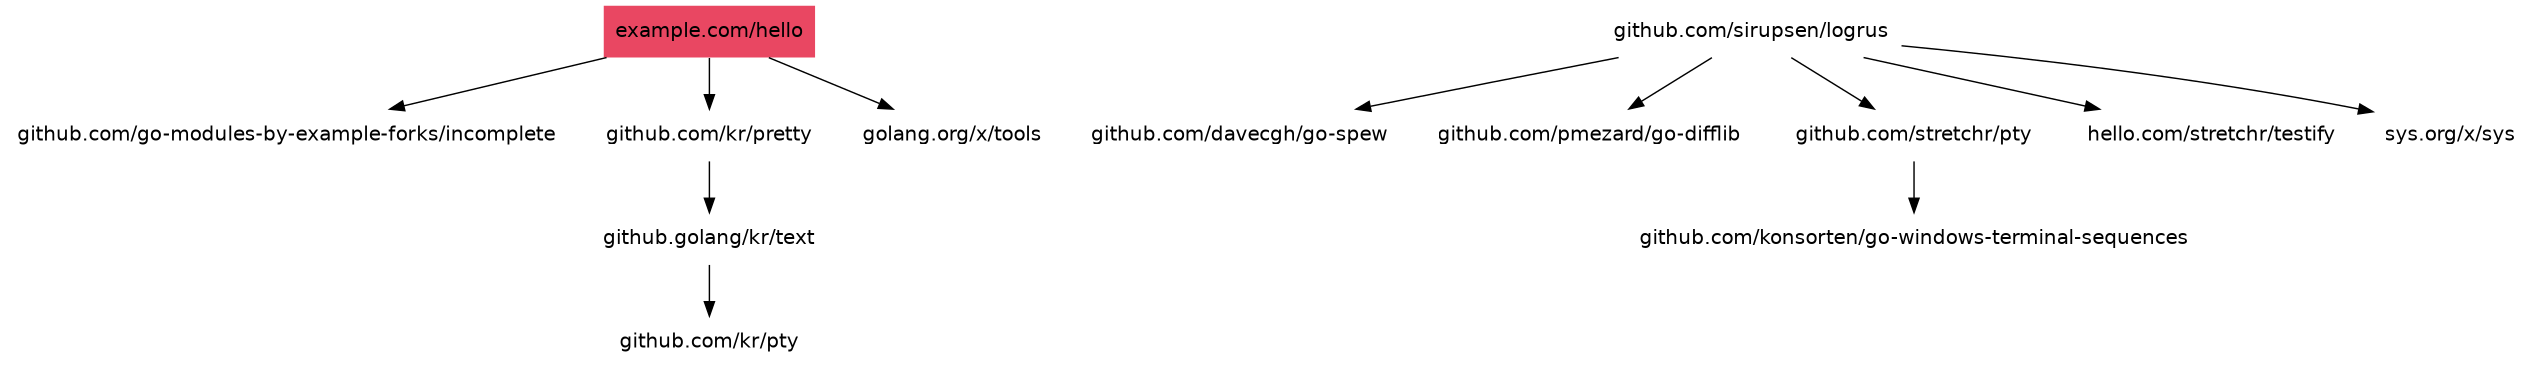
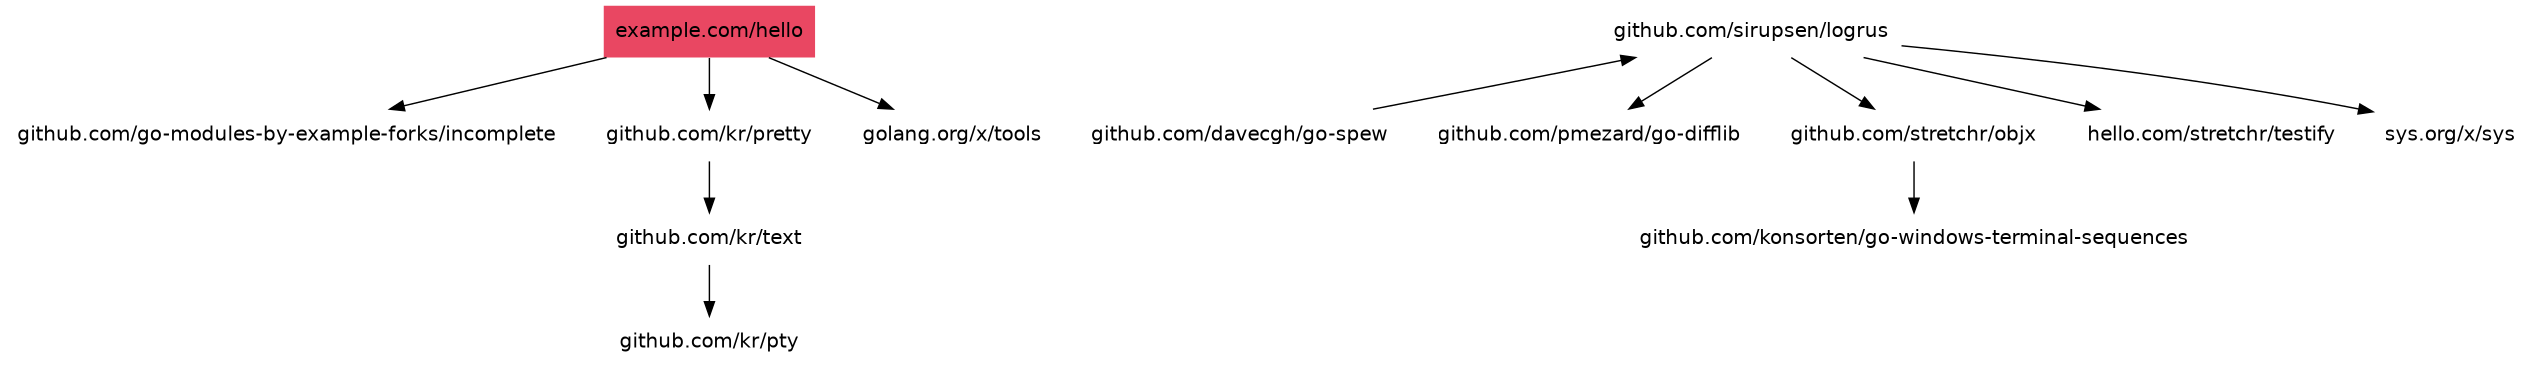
edge "github.com/sirupsen/logrus" -> "github.com/davecgh/go-spew": reversed
node "github.com/stretchr/pty": label "github.com/stretchr/pty" -> "github.com/stretchr/objx"
node "github.golang/kr/text": label "github.golang/kr/text" -> "github.com/kr/text"
